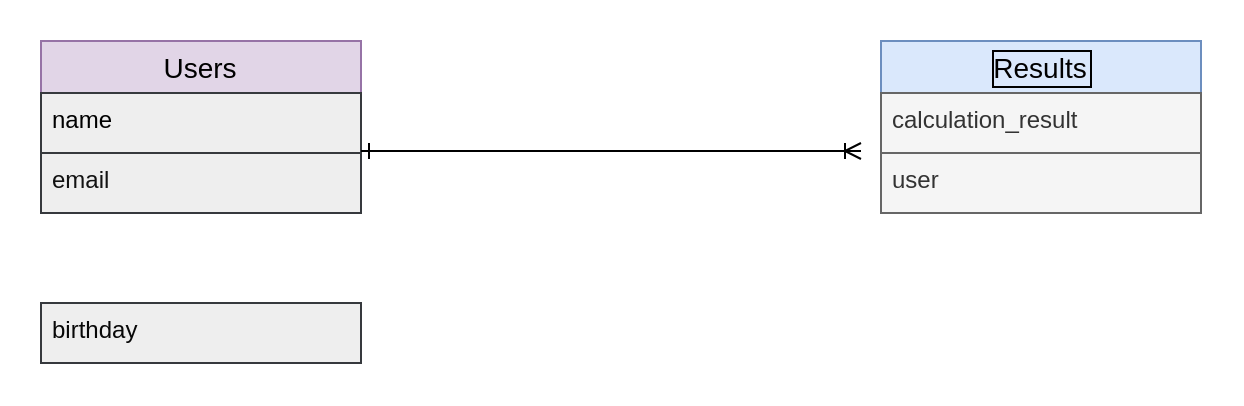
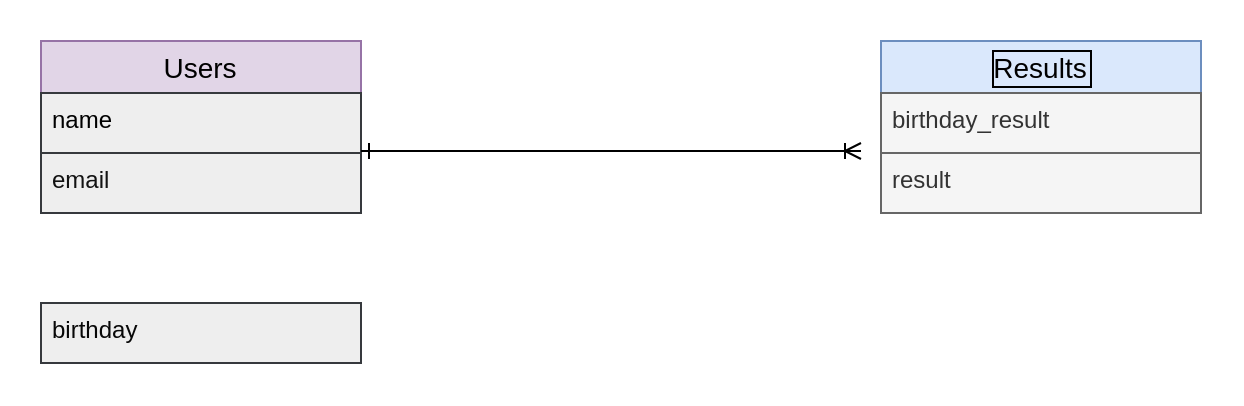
node "calculation_result": label "calculation_result" -> "birthday_result"
node "user": label "user" -> "result"
